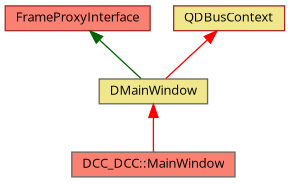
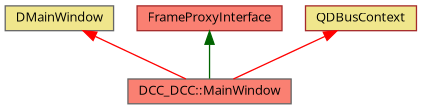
edge "DMainWindow" -> "FrameProxyInterface": now "DCC_DCC::MainWindow" -> "FrameProxyInterface"
edge "DMainWindow" -> "QDBusContext": now "DCC_DCC::MainWindow" -> "QDBusContext"
